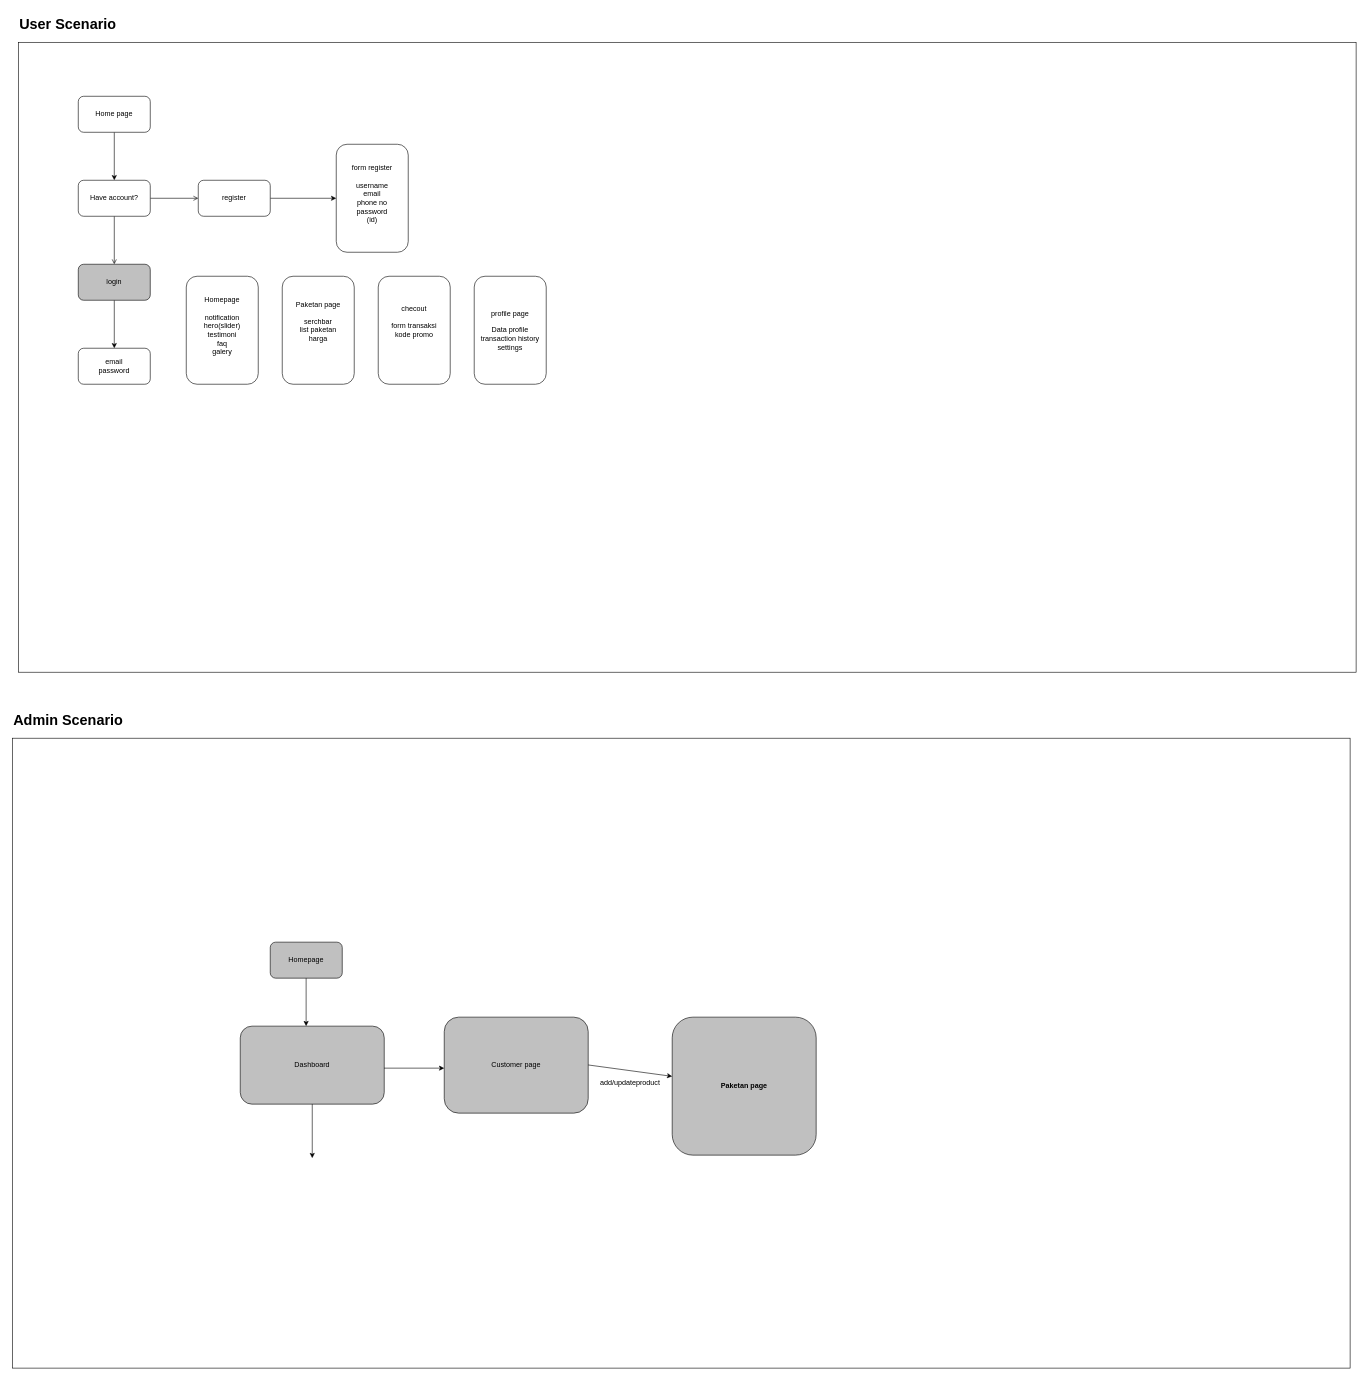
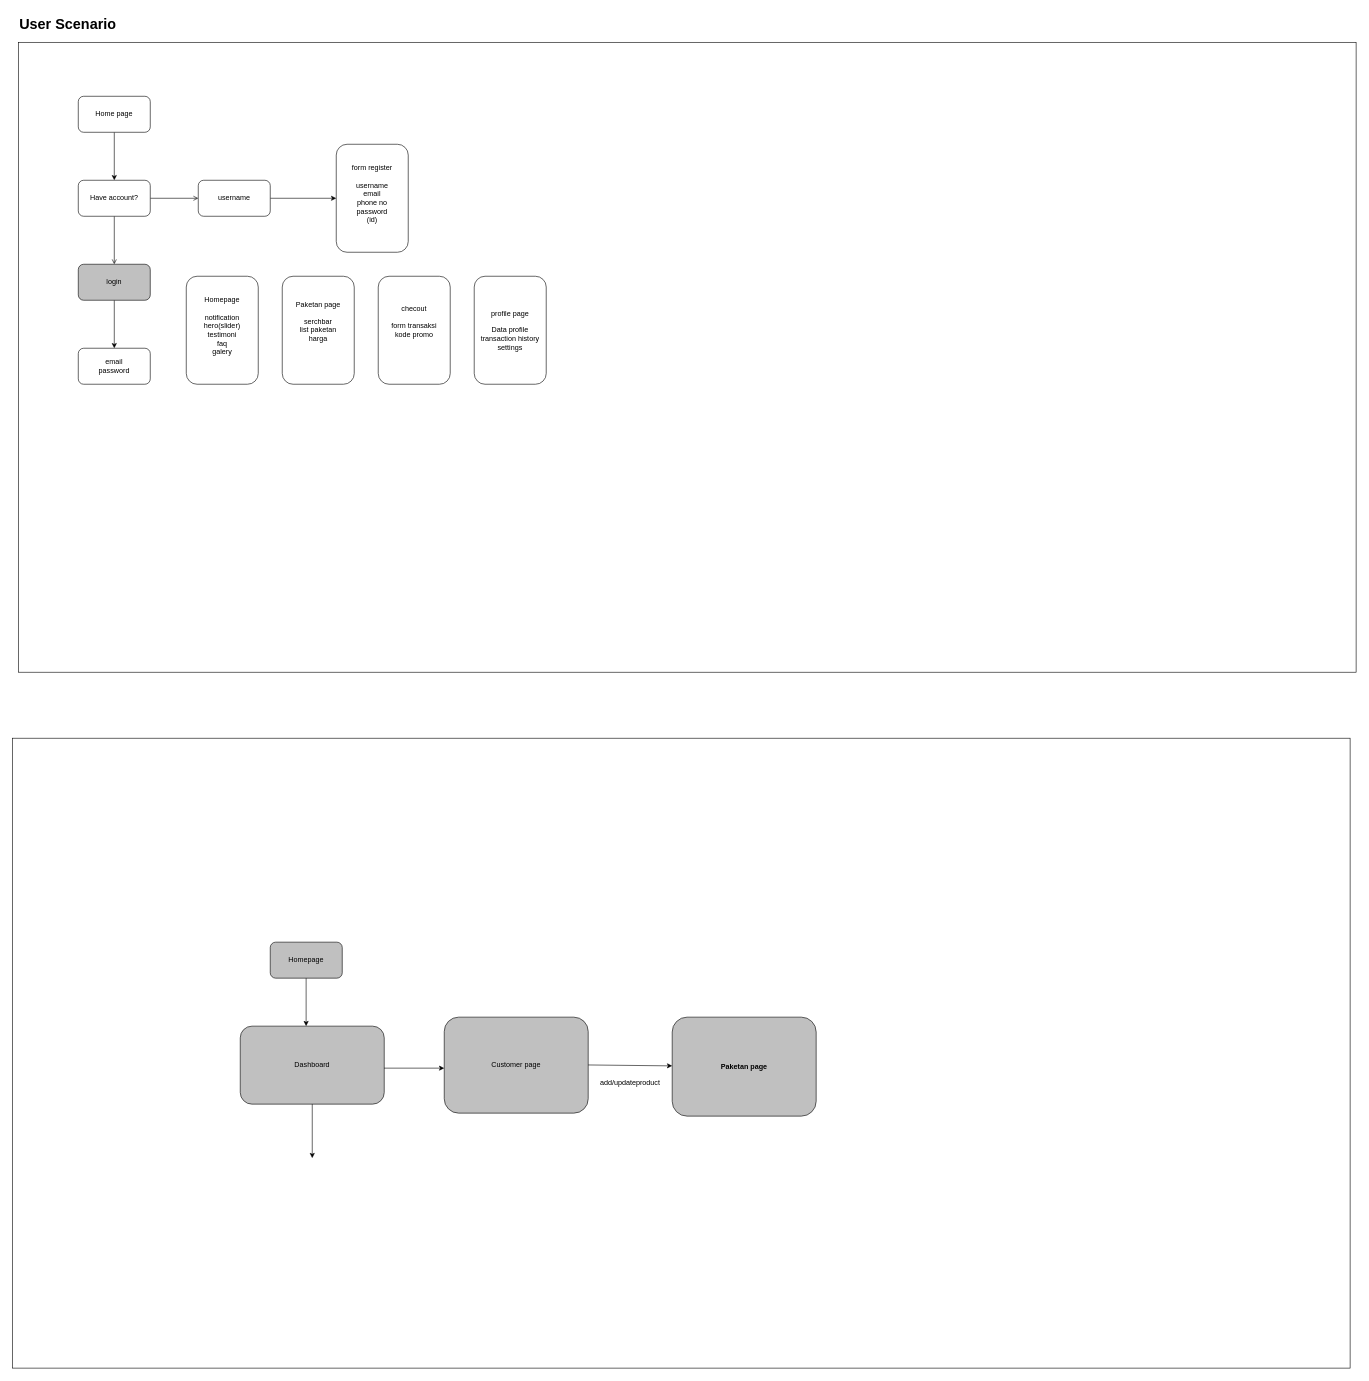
node "register": label "register" -> "username"
node "Admin Scenario": removed
node "Paketan page": size 144x138 -> 144x99
